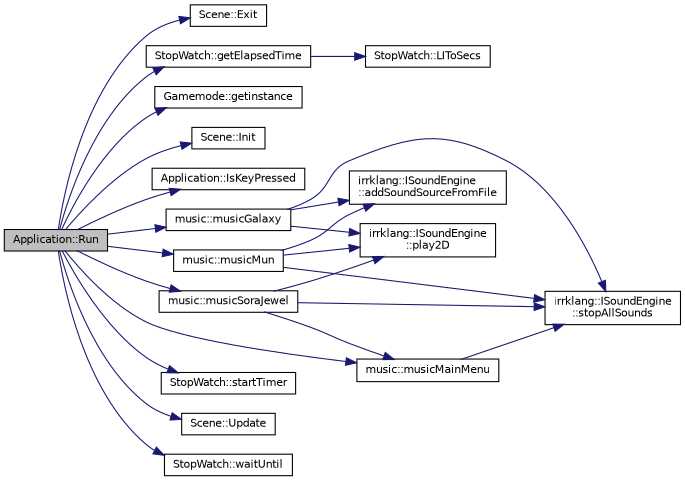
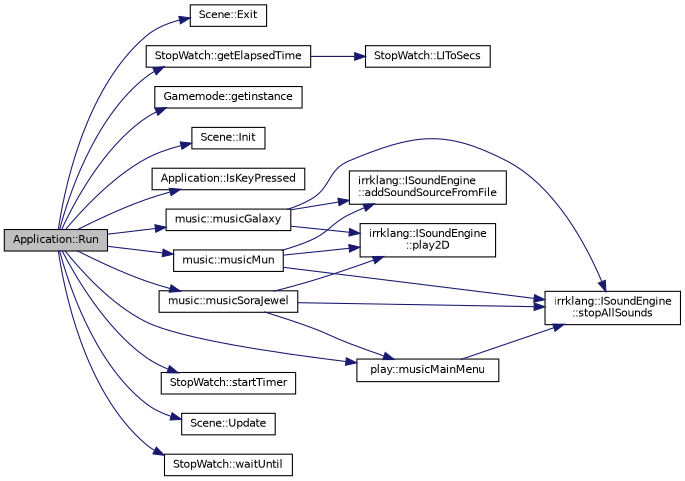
node "music::musicMainMenu": label "music::musicMainMenu" -> "play::musicMainMenu"
